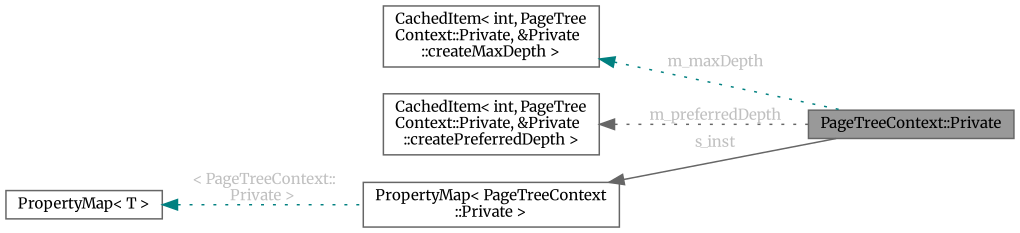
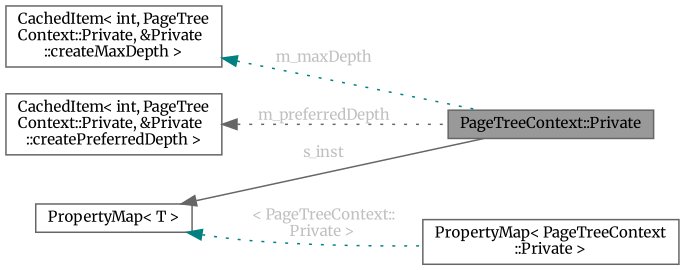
edge "PageTreeContext::Private" -> "PropertyMap< PageTreeContext ::Private >": now "PageTreeContext::Private" -> "PropertyMap< T >"
